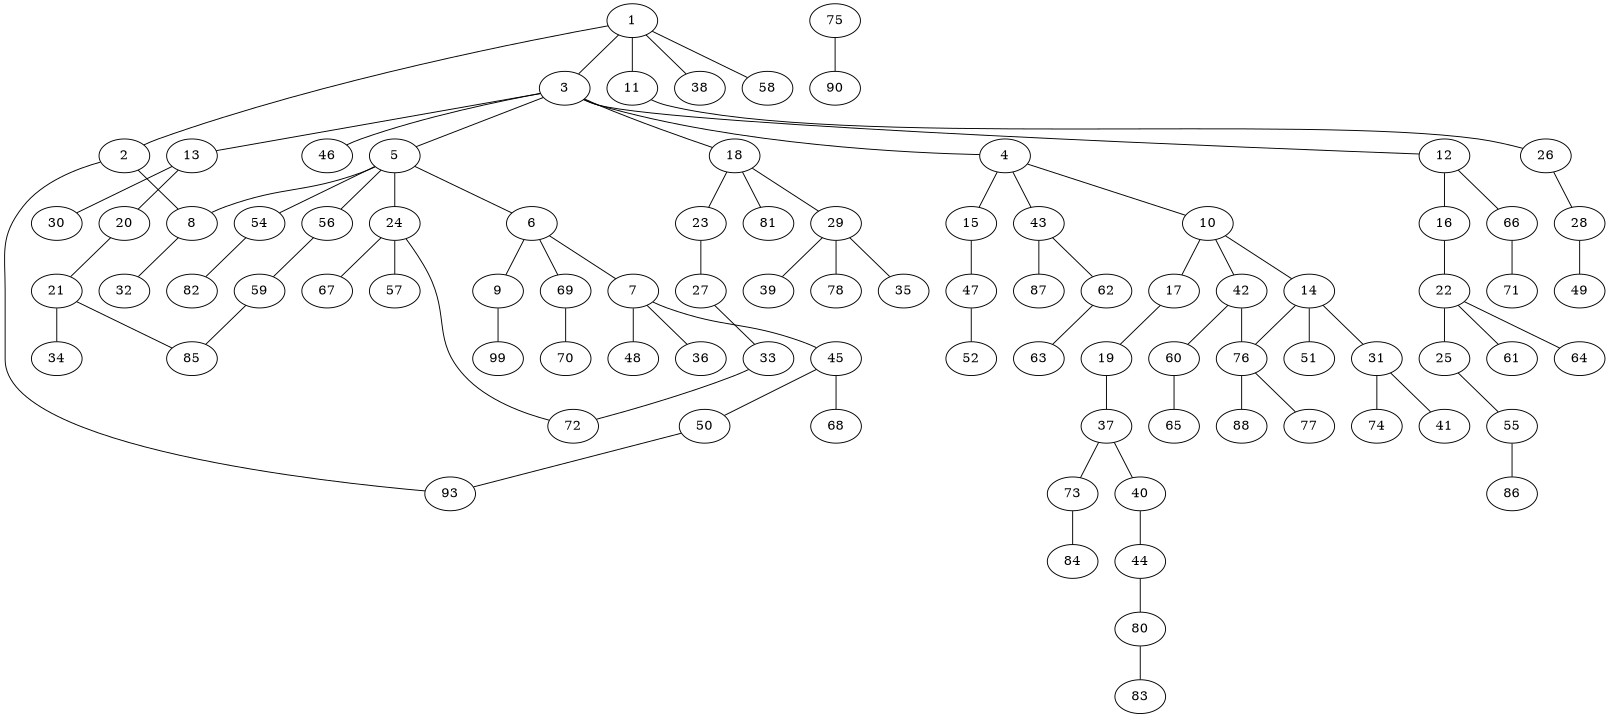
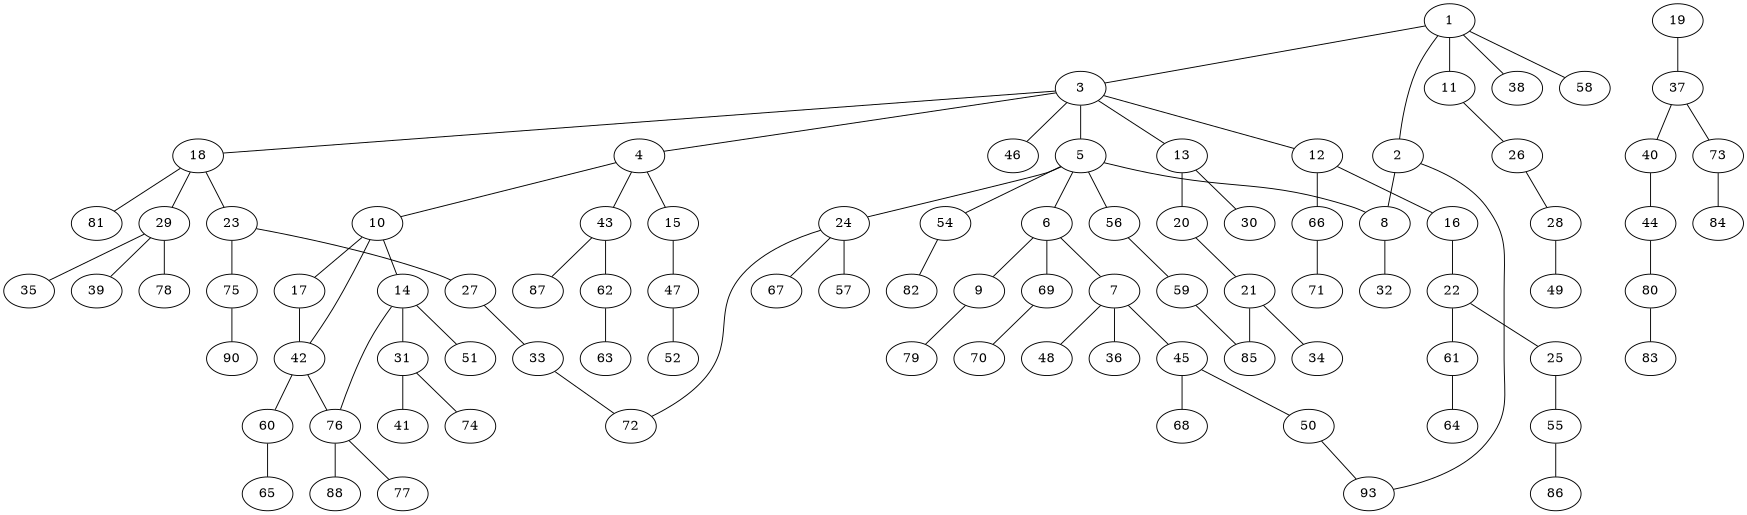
edge "23" -- "75": added
edge "17" -- "19": now "17" -- "42"
edge "22" -- "64": now "61" -- "64"
node "99": label "99" -> "79"
